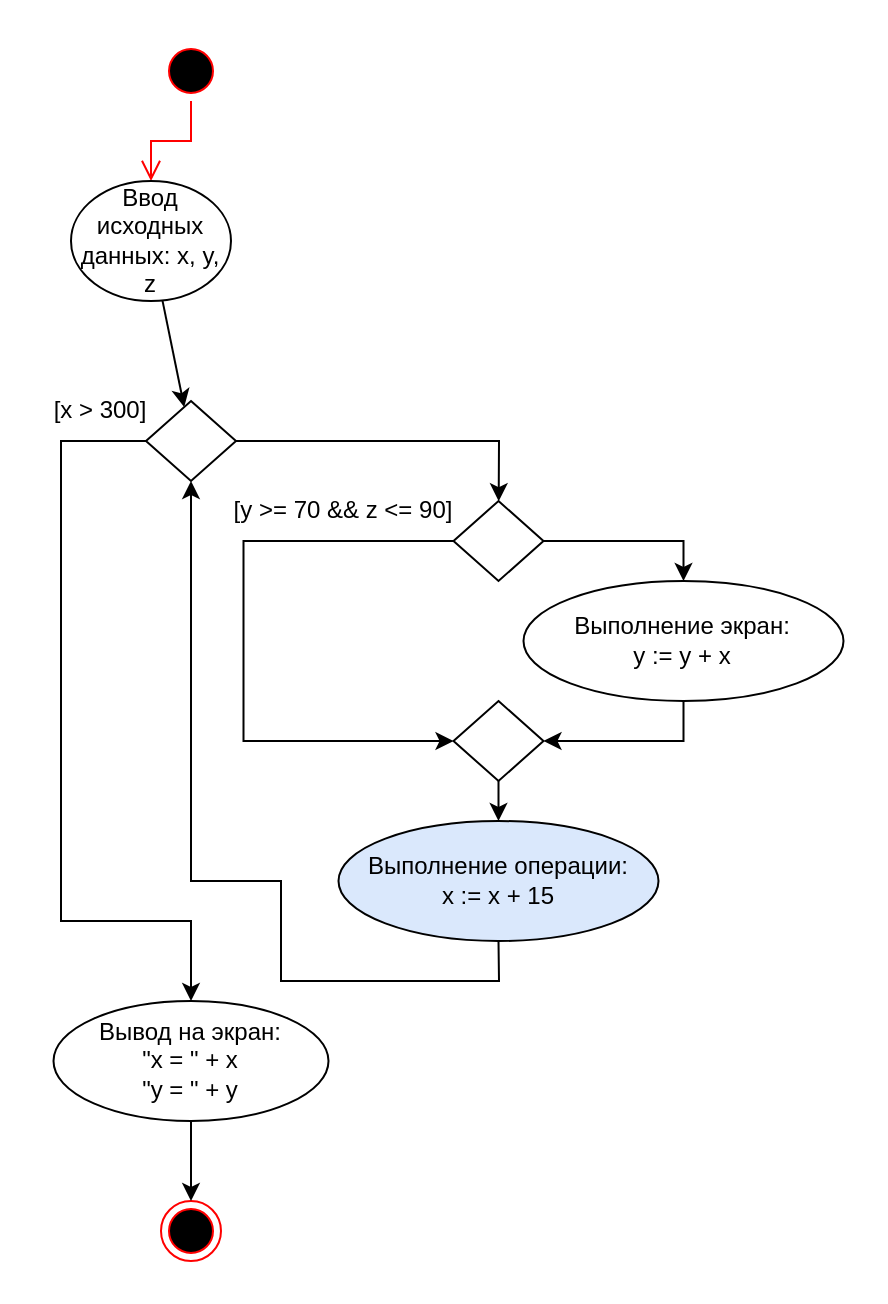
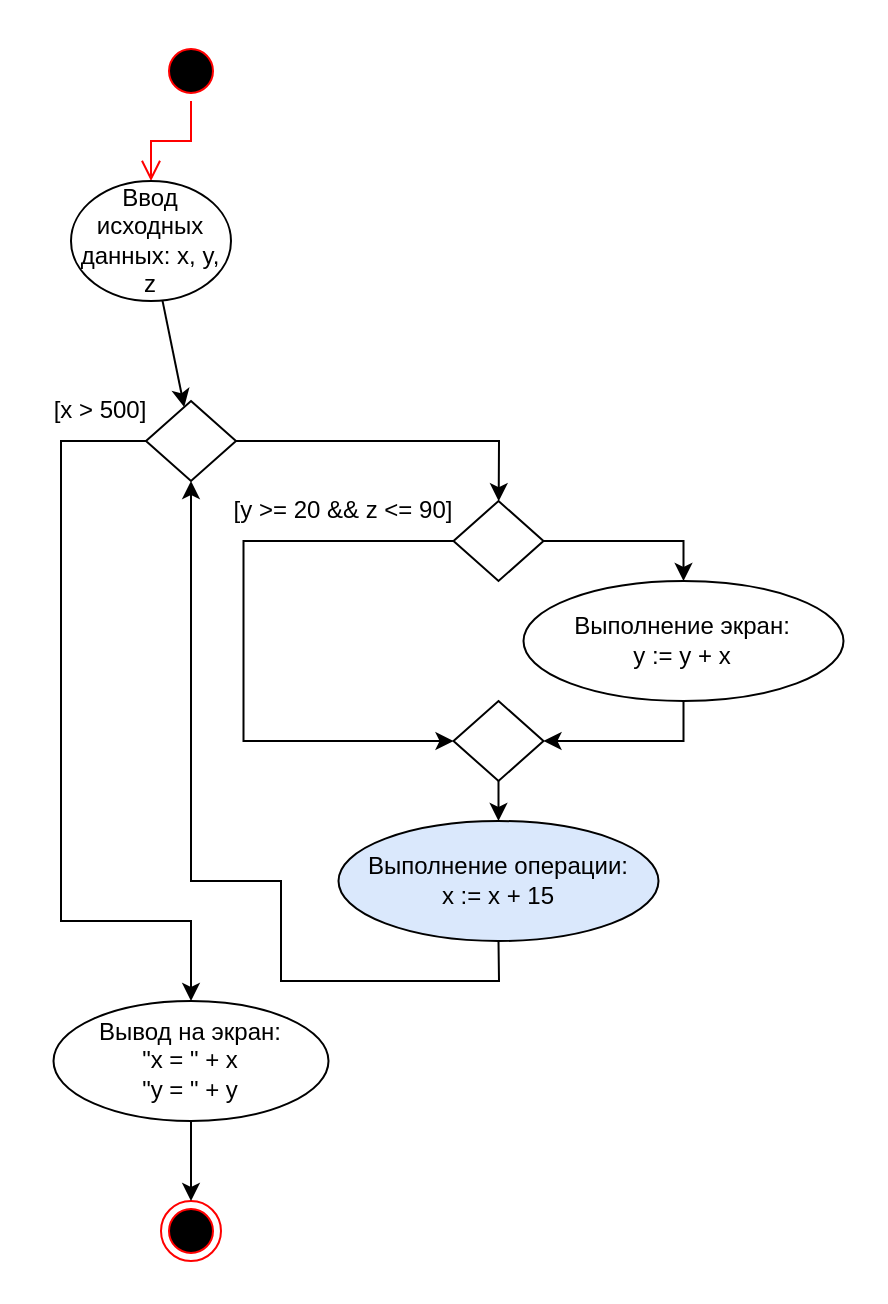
node "[x > 300]": label "[x > 300]" -> "[x > 500]"
node "[y >= 70 && z <= 90]": label "[y >= 70 && z <= 90]" -> "[y >= 20 && z <= 90]"
